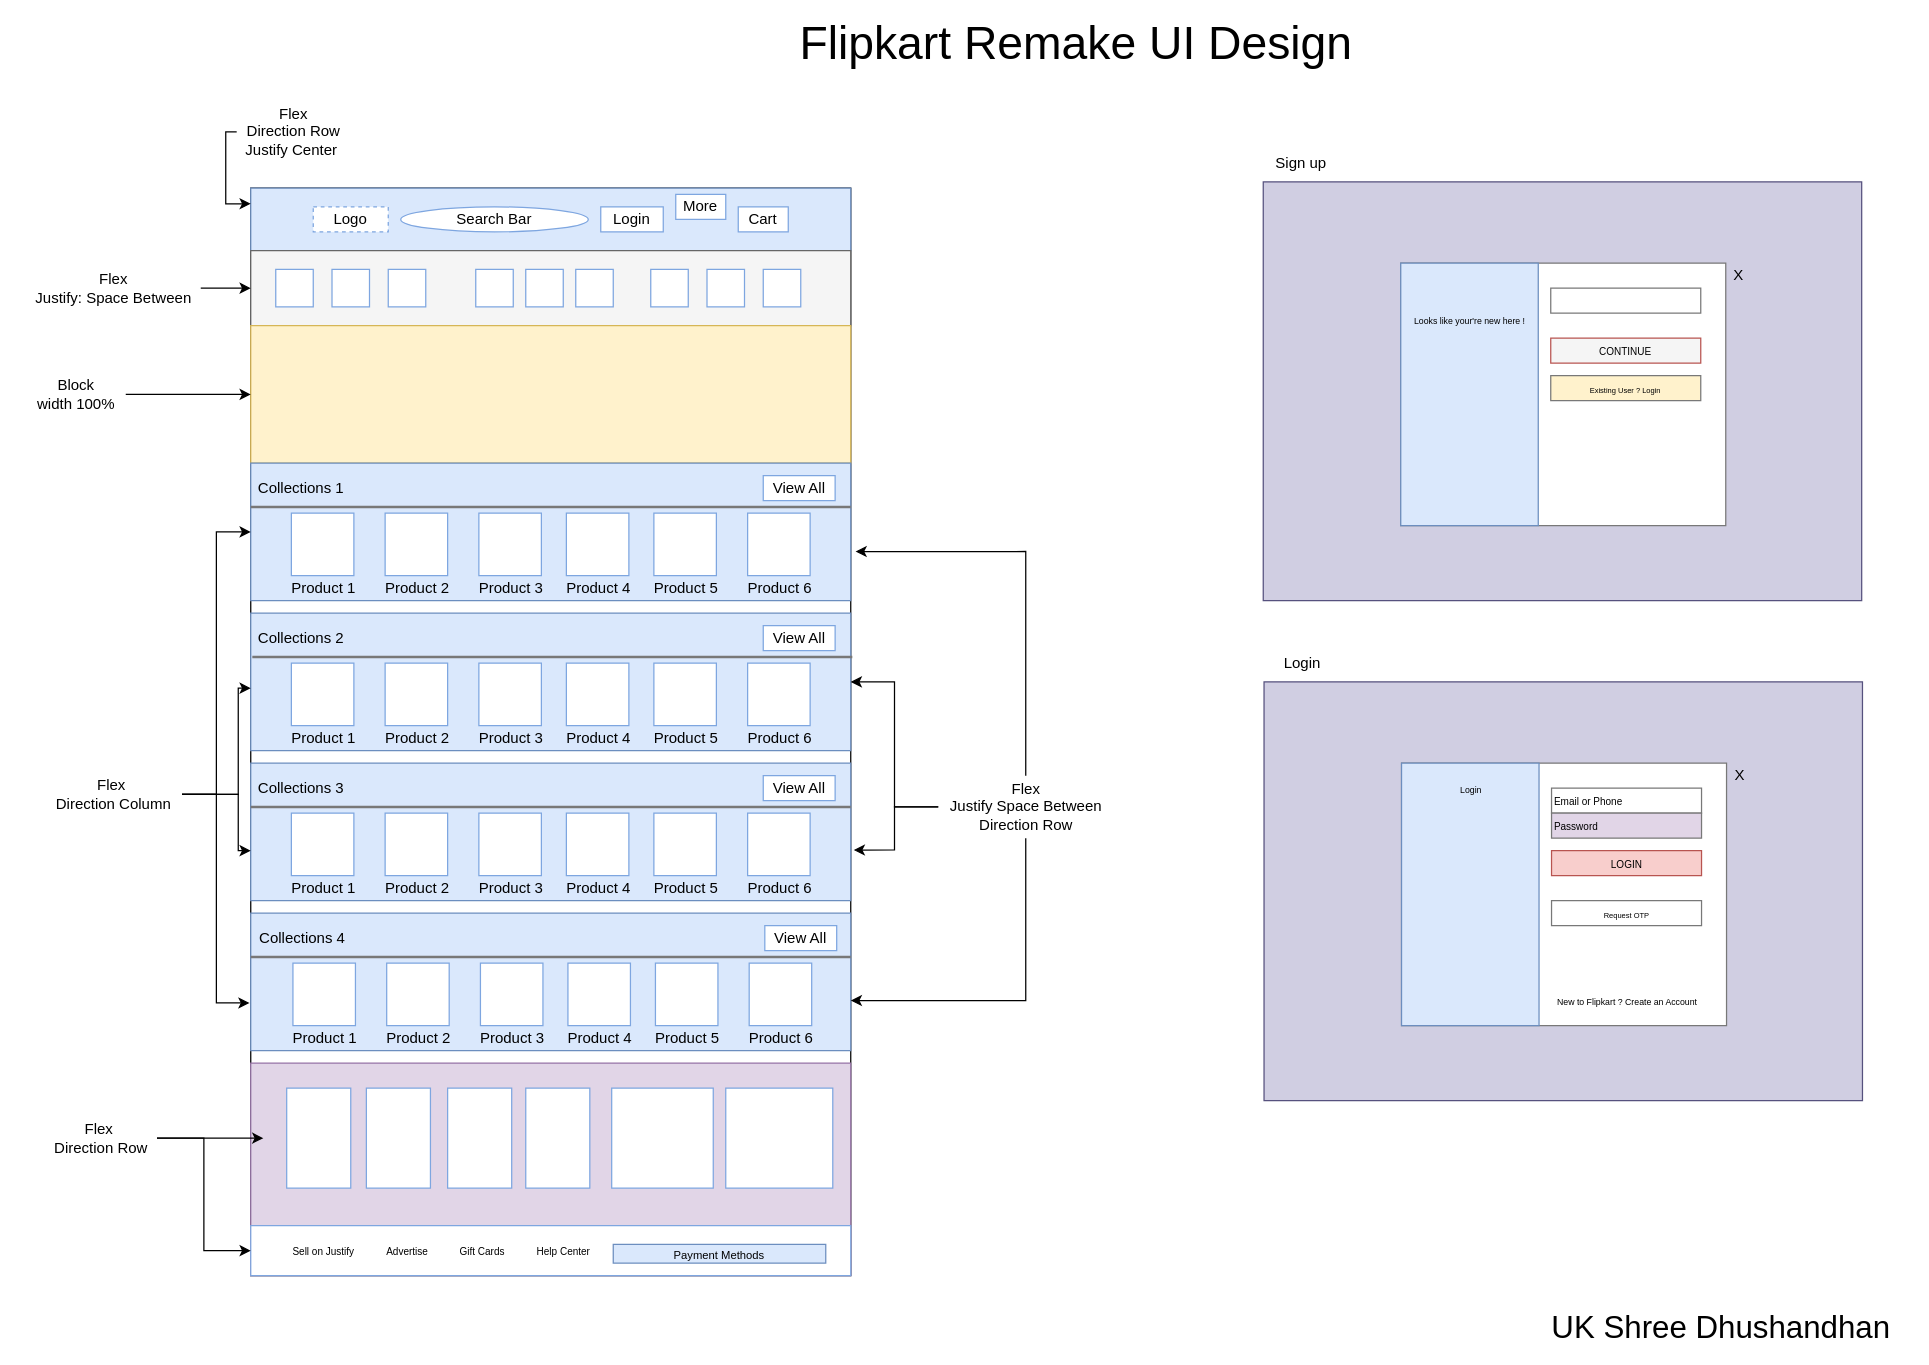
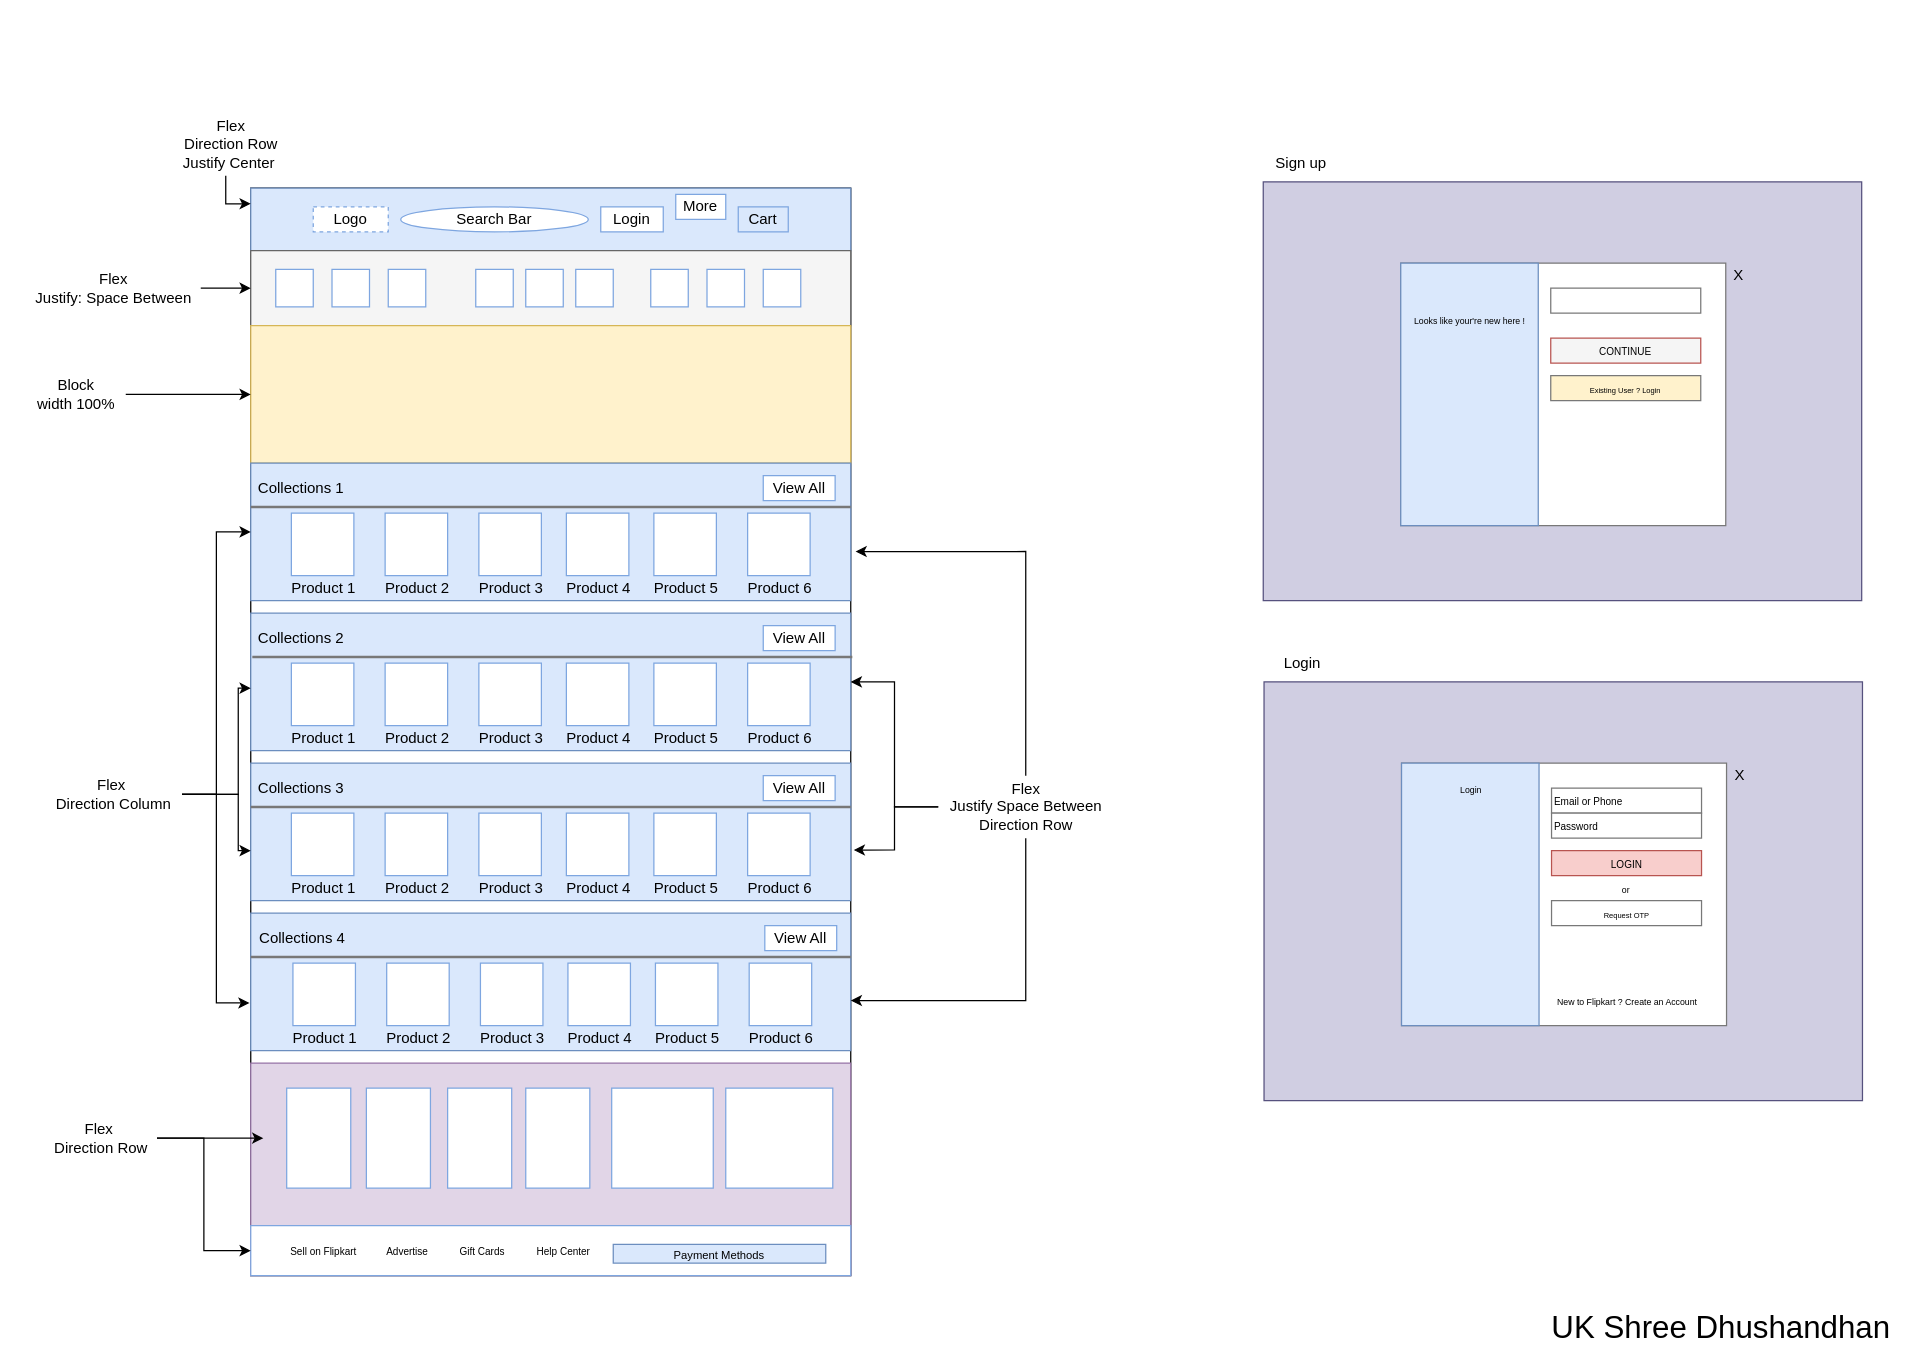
node "Flipkart Remake UI Design": removed
node "Flex Direction Row Justify Center": moved (293, 132) -> (230, 144)
node "Cart": fillcolor #ffffff -> #dae8fc
node "Password": fillcolor #e1d5e7 -> #ffffff
node "or": added
node "Sell on Justify": label "Sell on Justify" -> "Sell on Flipkart"
